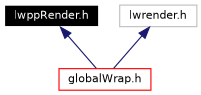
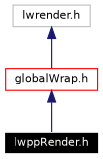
edge "globalWrap.h" -> "lwppRender.h": reversed
